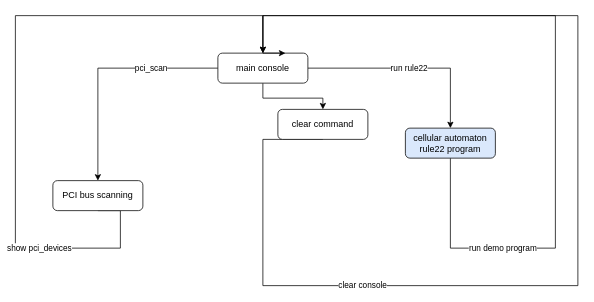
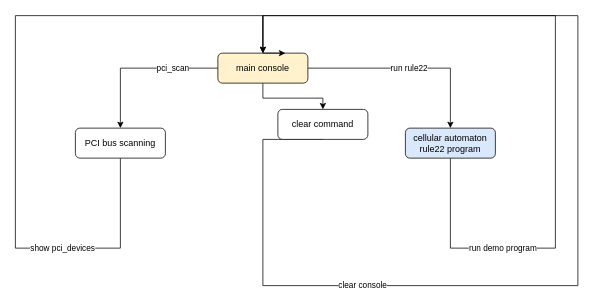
node "main console": fillcolor #ffffff -> #fff2cc
node "PCI bus scanning": moved (98, 195) -> (120, 143)
